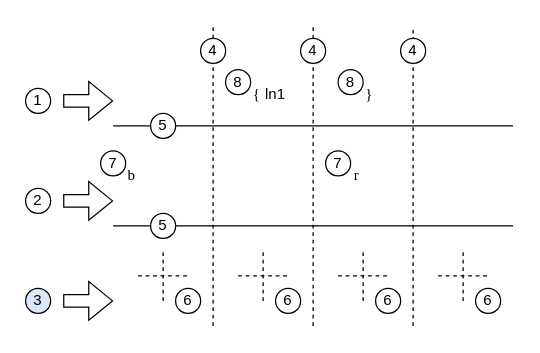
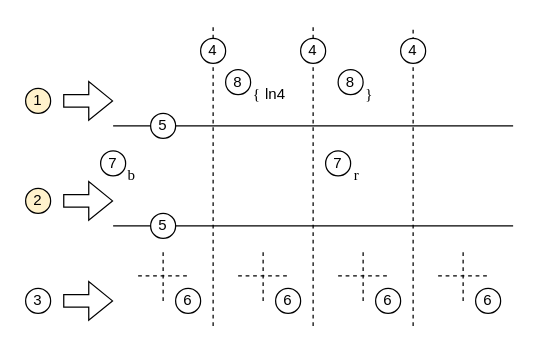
node "ln1": label "ln1" -> "ln4"
node "1": fillcolor #ffffff -> #fff2cc
node "2": fillcolor #ffffff -> #fff2cc
node "3": fillcolor #dae8fc -> #ffffff
